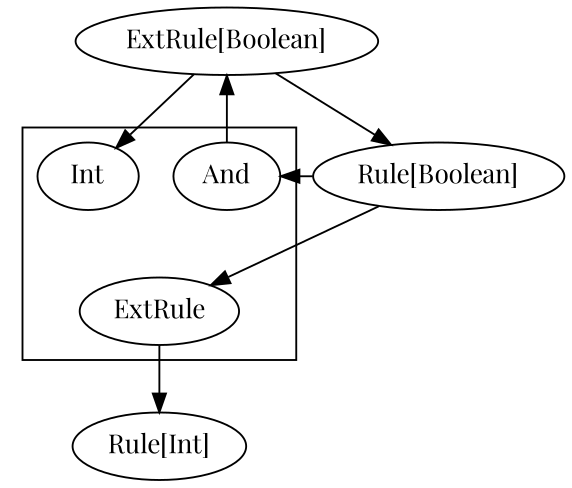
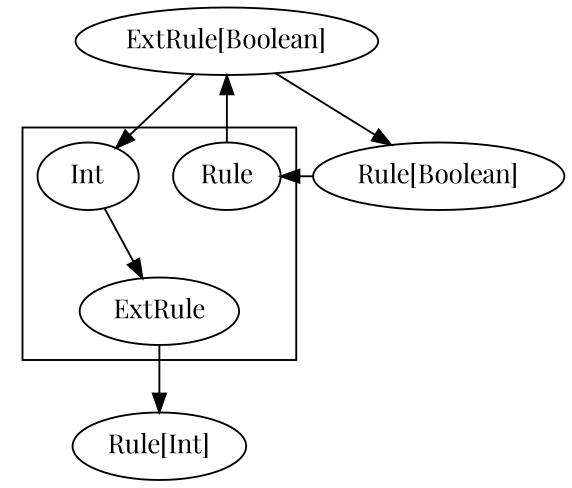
node "And": label "And" -> "Rule"
edge "Rule[Boolean]" -> "ExtRule": now "Int" -> "ExtRule"
